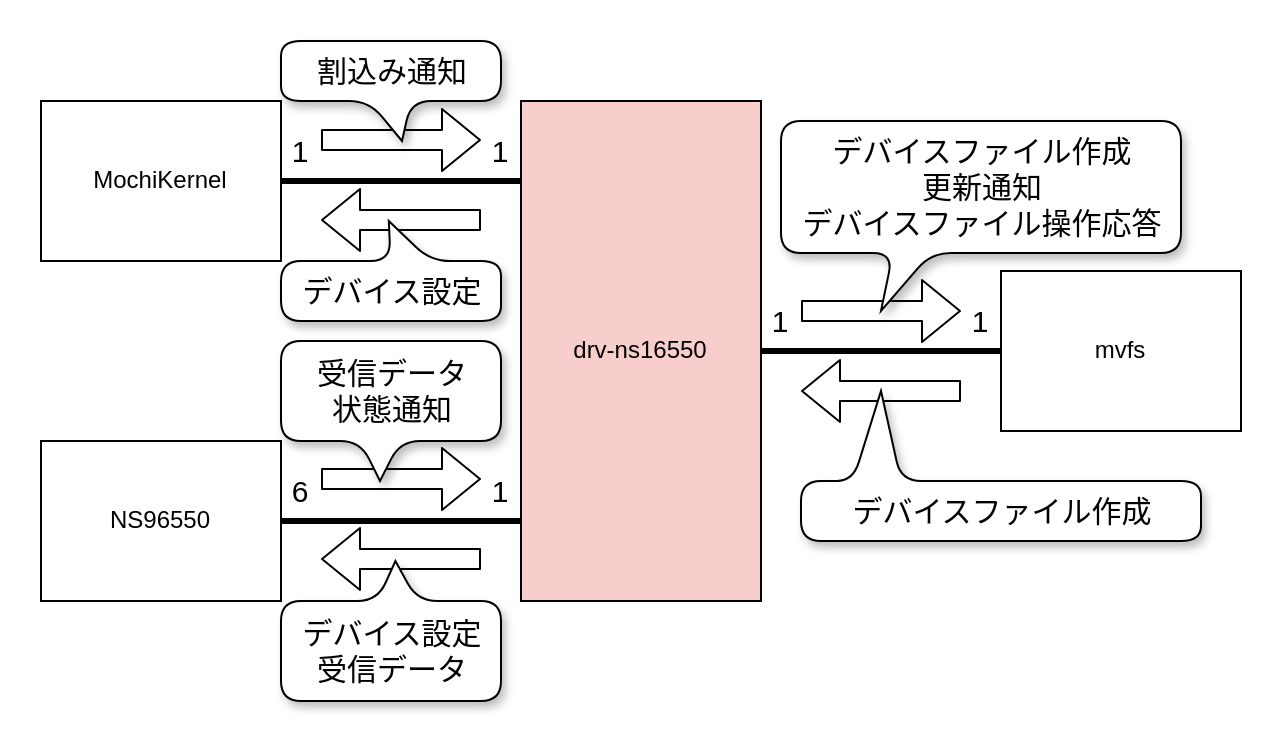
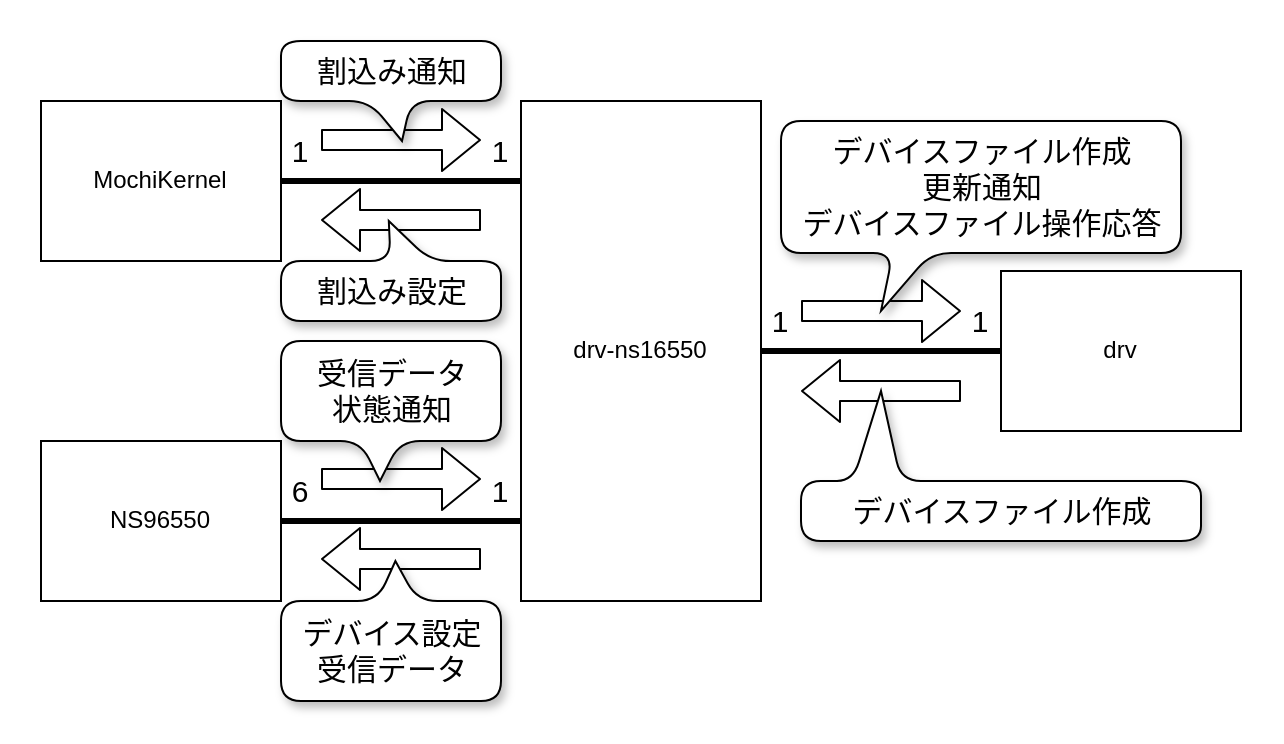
node "デバイス設定": label "デバイス設定" -> "割込み設定"
node "drv-ns16550": fillcolor #f8cecc -> #ffffff
node "mvfs": label "mvfs" -> "drv"
